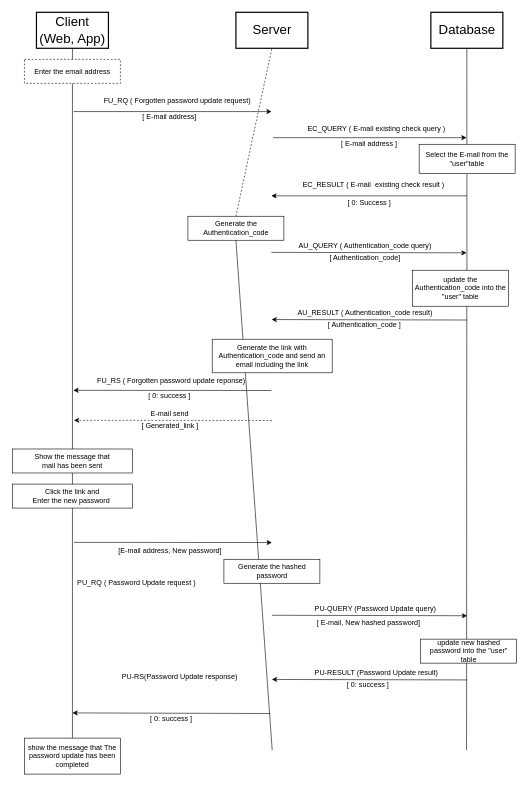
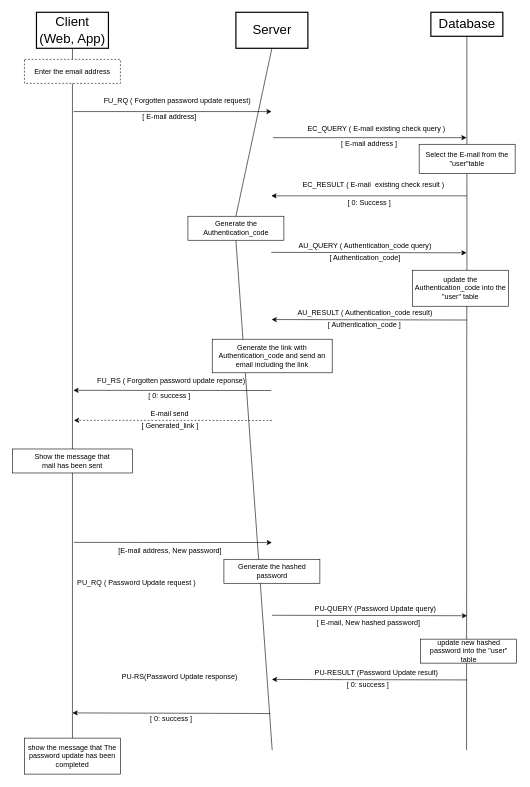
node "Database": size 72x36 -> 72x24
edge "Server" -- "Generate the Authentication_code": style dashed -> solid
node "Click the link and Enter the new password": removed
